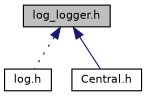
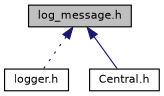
node "log_logger.h": label "log_logger.h" -> "log_message.h"
node "log.h": label "log.h" -> "logger.h"
